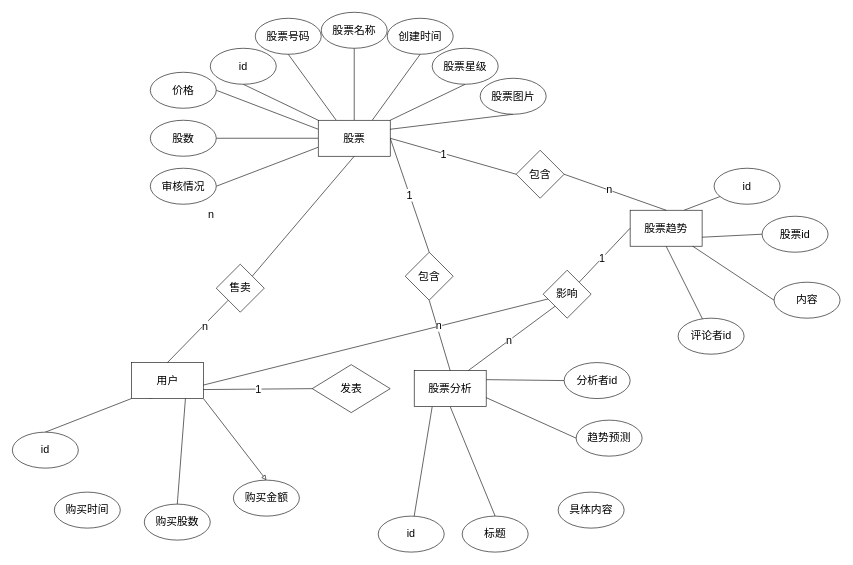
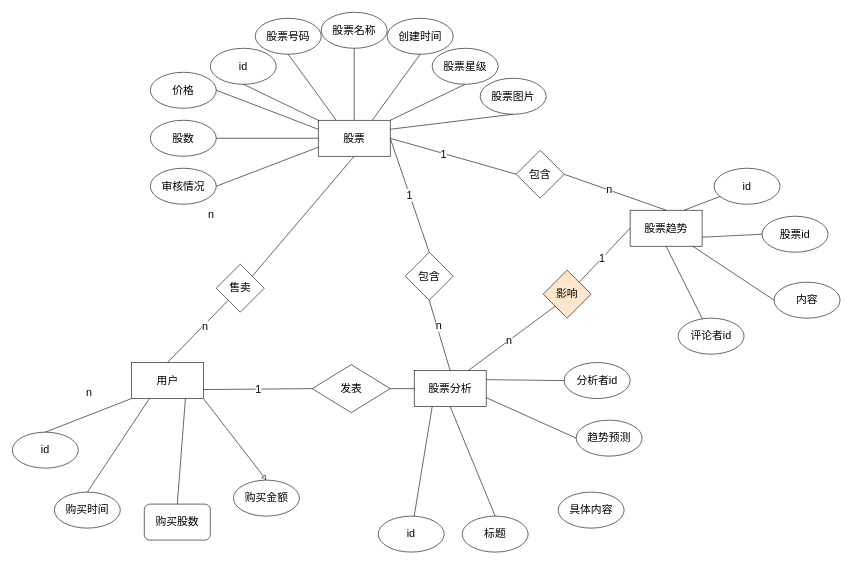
node "影响": fillcolor #ffffff -> #ffe6cc
edge "影响" -- "用户": now "购买时间" -- "用户"
edge "发表" -- "股票分析": added, label "n"
node "购买股数": shape ellipse -> rounded rectangle
